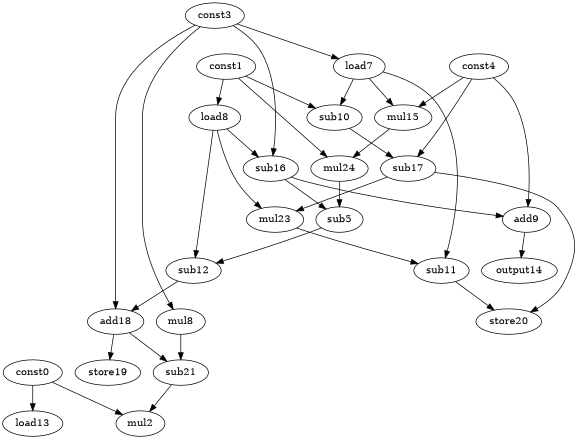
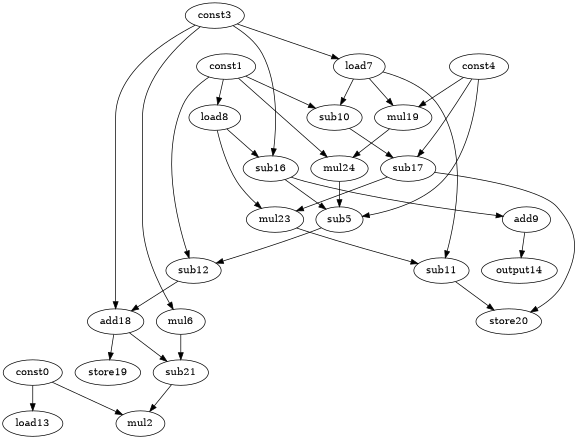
node "mul15": label "mul15" -> "mul19"
edge "const4" -> "add9": now "const4" -> "sub5"
edge "load8" -> "sub12": now "const1" -> "sub12"
node "mul8": label "mul8" -> "mul6"
